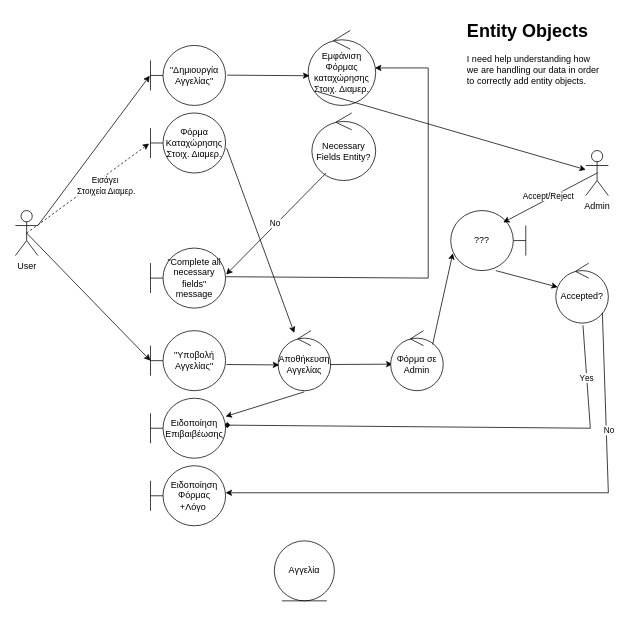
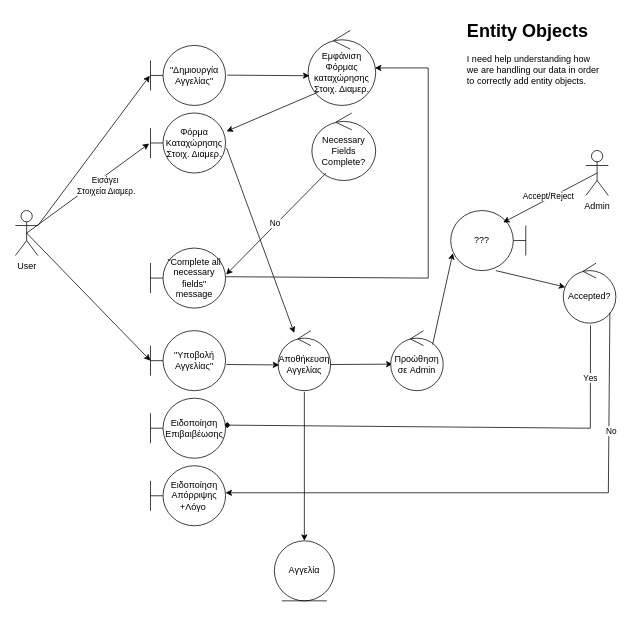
edge "Eμφάνιση Φόρμας καταχώρησης Στοιχ. Διαμερ." -> "Αdmin": now "Eμφάνιση Φόρμας καταχώρησης Στοιχ. Διαμερ." -> "Φόρμα Καταχώρησης Στοιχ. Διαμερ."
node "Νecessary Fields Entity?": label "Νecessary Fields Entity?" -> "Νecessary Fields Complete?"
edge "User" -> "Φόρμα Καταχώρησης Στοιχ. Διαμερ.": style dashed -> solid
node "Accepted?": moved (582, 293) -> (589, 293)
node "Φόρμα σε Admin": label "Φόρμα σε Admin" -> "Προώθηση σε Admin"
edge "Aποθήκευση Αγγελίας" -> "Eιδοποίηση Επιβαιβέωσης": now "Aποθήκευση Αγγελίας" -> "Aγγελία"
node "Ειδοποίηση Φόρμας +Λόγο": label "Ειδοποίηση Φόρμας +Λόγο" -> "Ειδοποίηση Απόρριψης +Λόγο"
